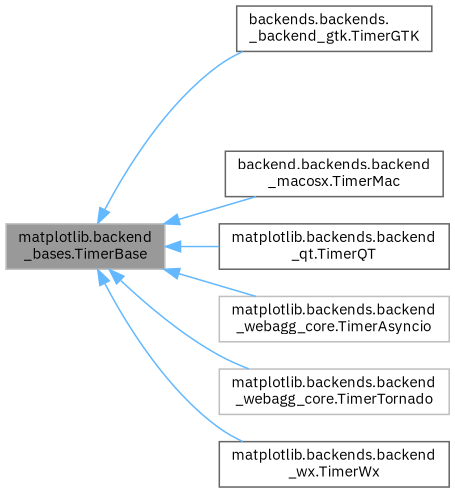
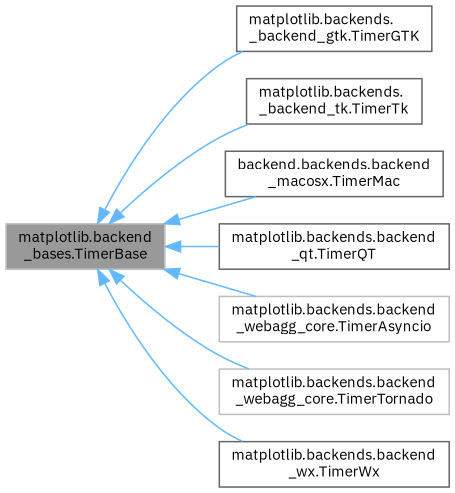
node "backends.backends. _backend_gtk.TimerGTK": label "backends.backends. _backend_gtk.TimerGTK" -> "matplotlib.backends. _backend_gtk.TimerGTK"
node "matplotlib.backends. _backend_tk.TimerTk": added
